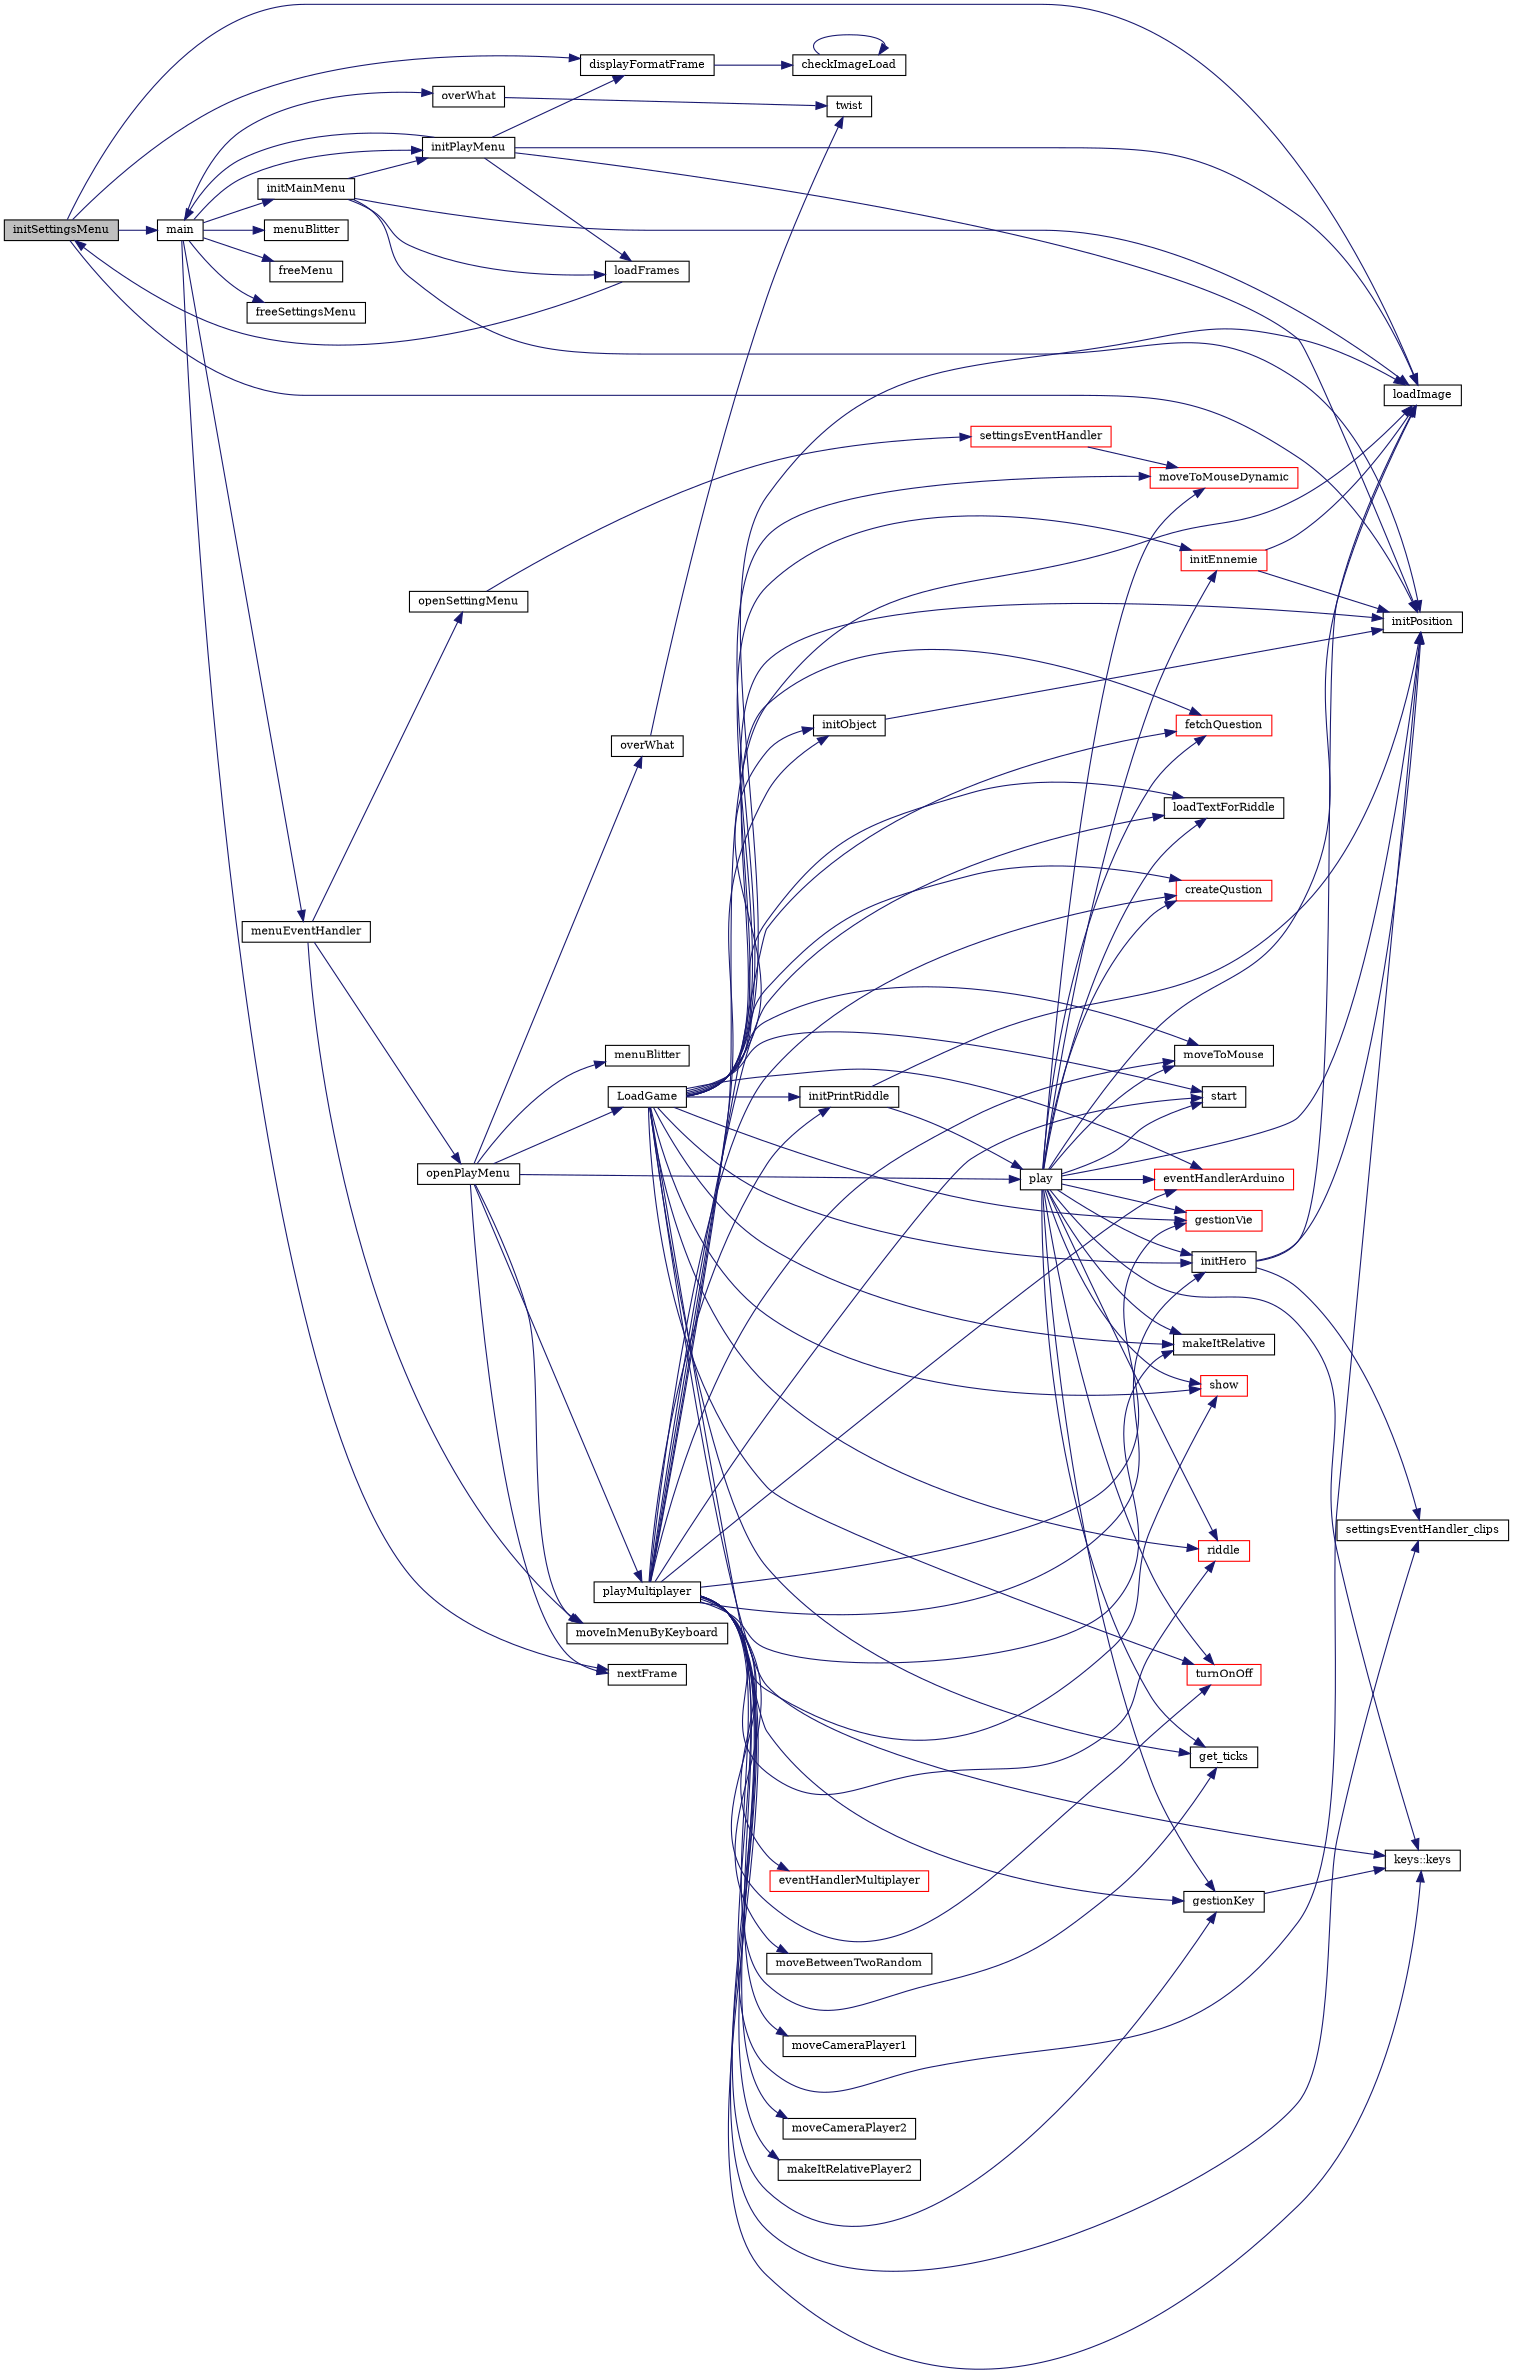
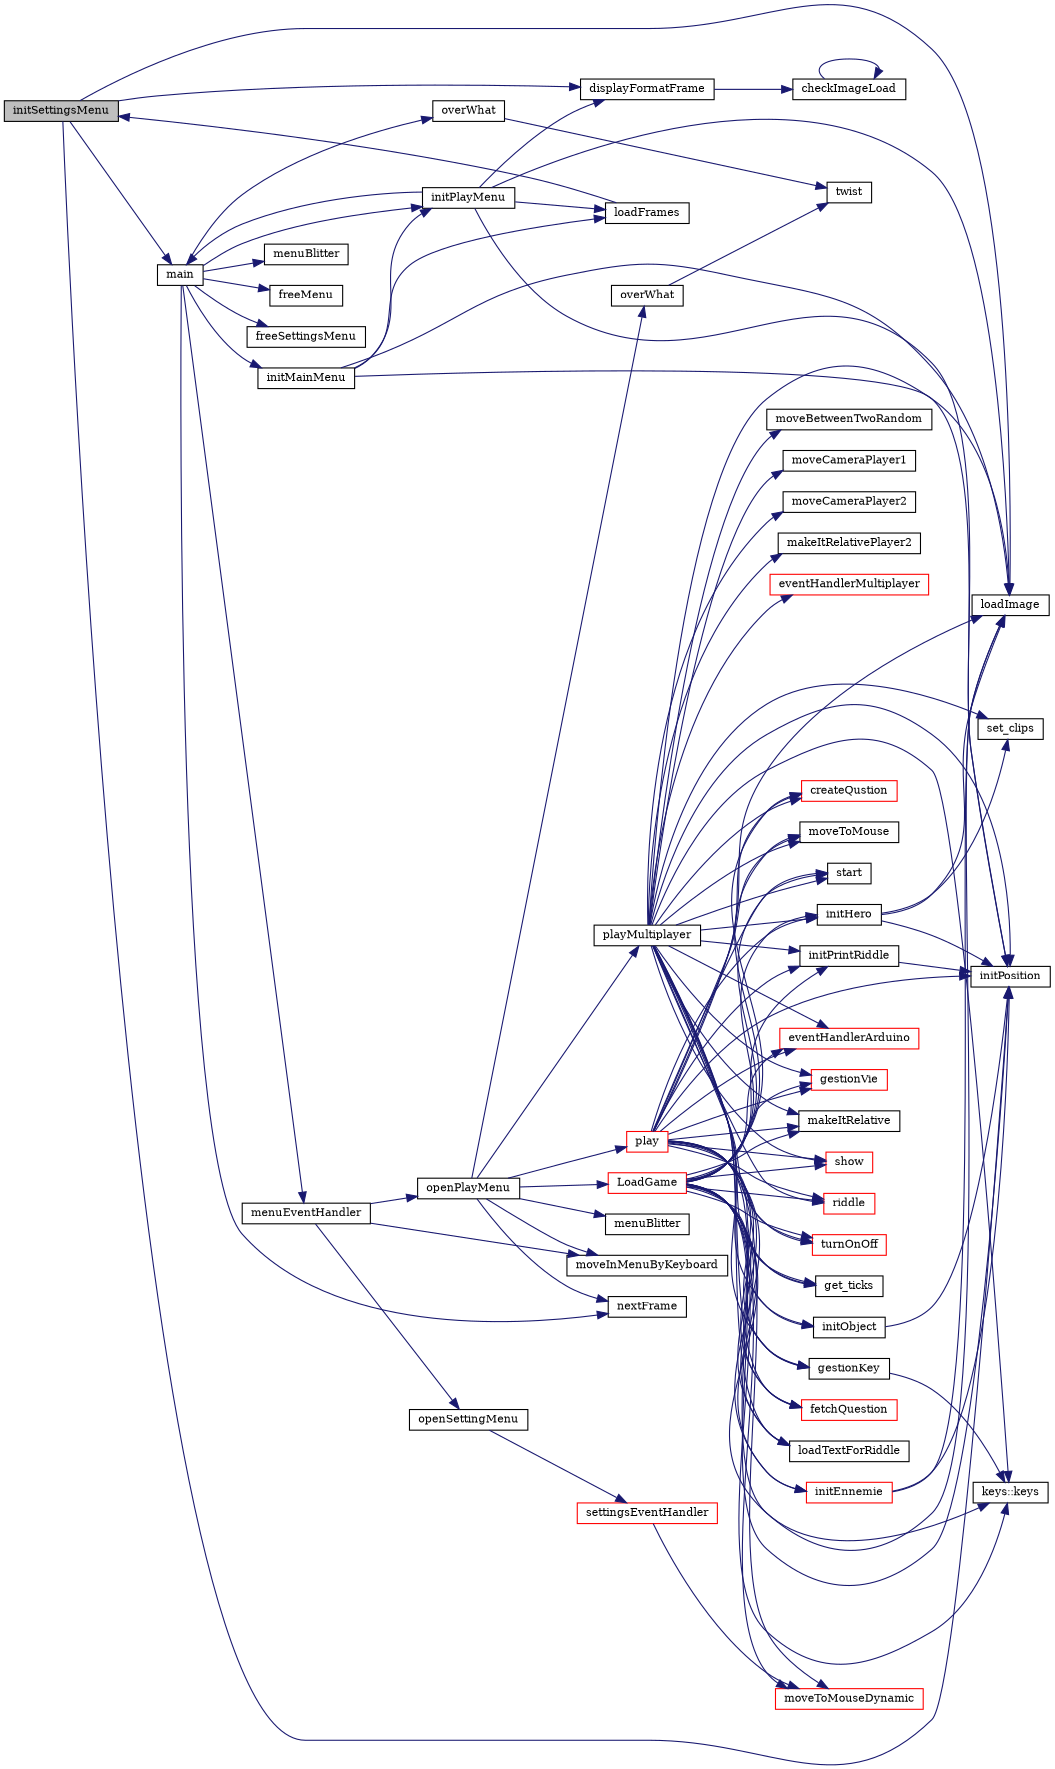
node "LoadGame": color black -> red
edge "initPrintRiddle" -> "play": reversed
node "play": color black -> red
node "settingsEventHandler_clips": label "settingsEventHandler_clips" -> "set_clips"
